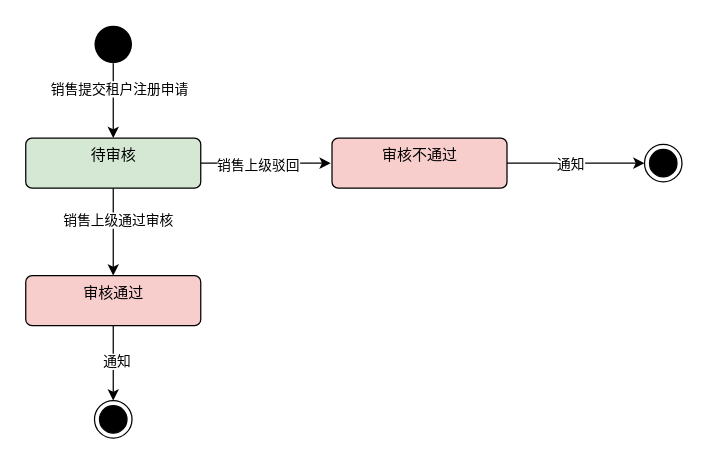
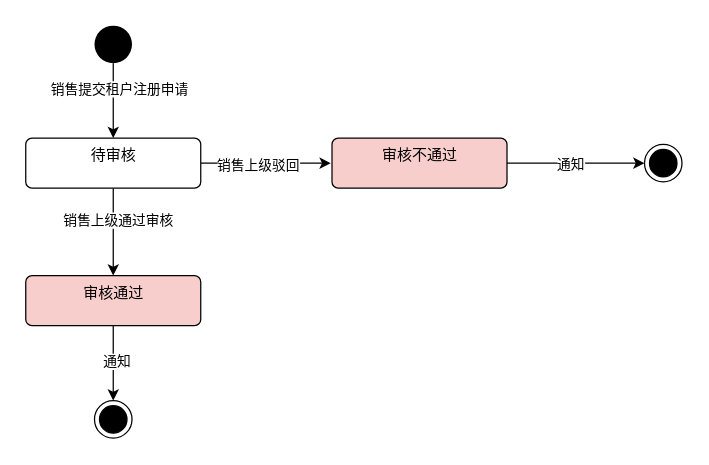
node "待审核": fillcolor #d5e8d4 -> #ffffff
